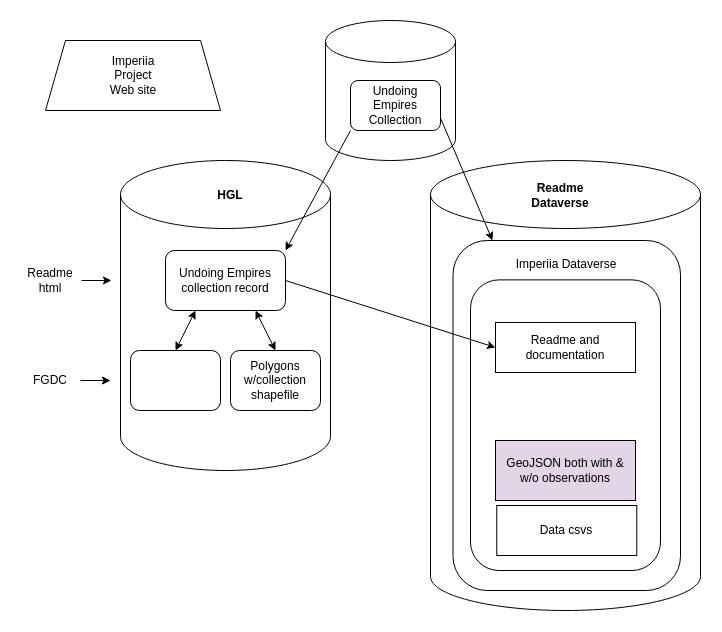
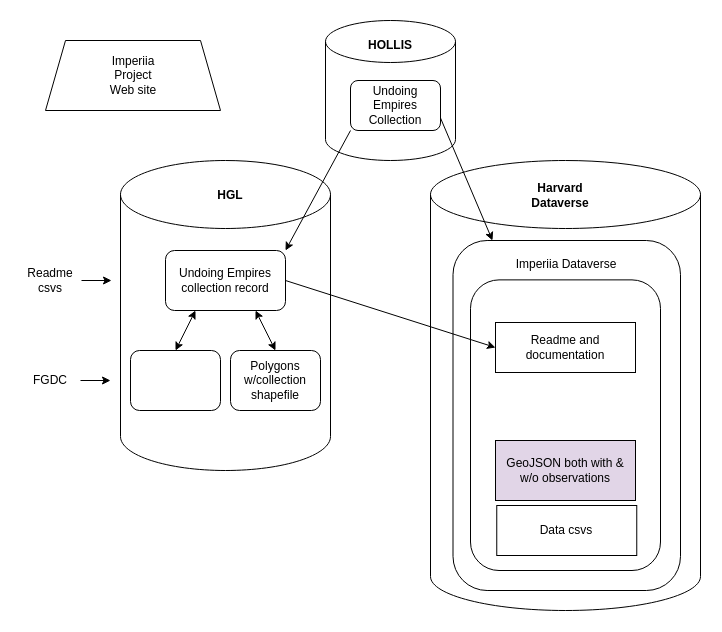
node "HOLLIS": added
node "Readme Dataverse": label "Readme Dataverse" -> "Harvard Dataverse"
node "Readme html": label "Readme html" -> "Readme csvs"
